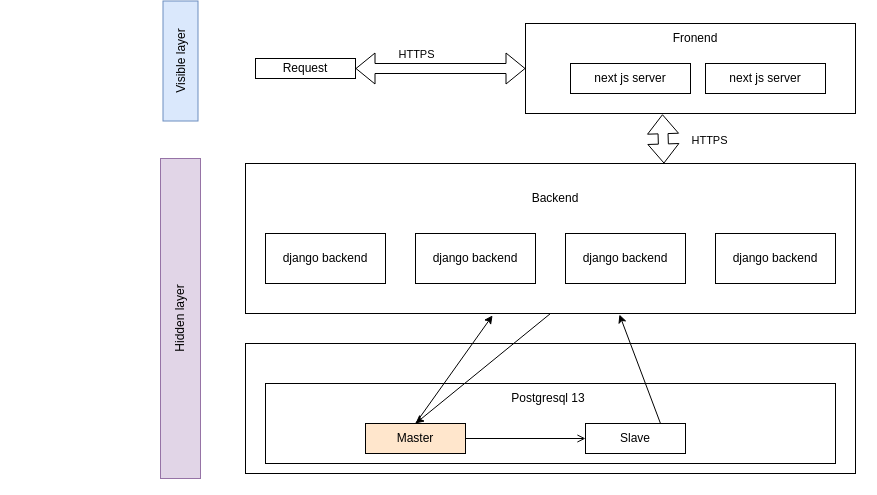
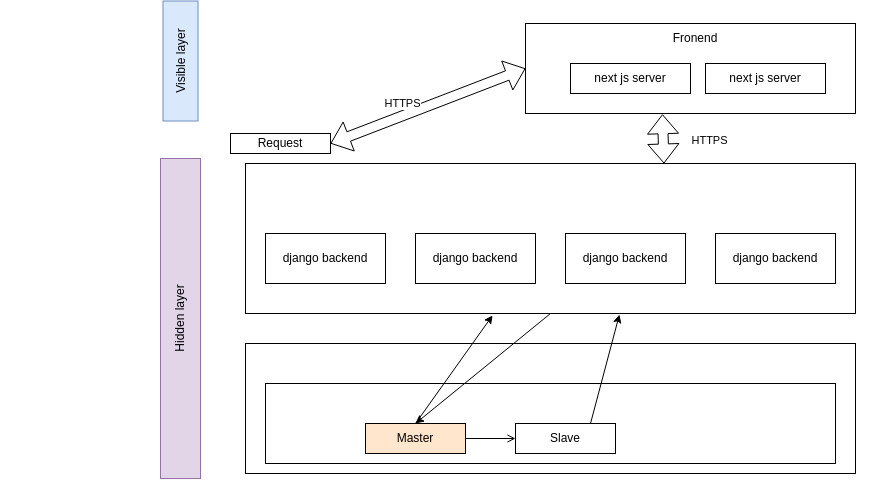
node "Request": moved (306, 69) -> (281, 144)
node "Backend": removed
node "Postgresql 13": removed
node "Slave": moved (636, 439) -> (566, 439)
